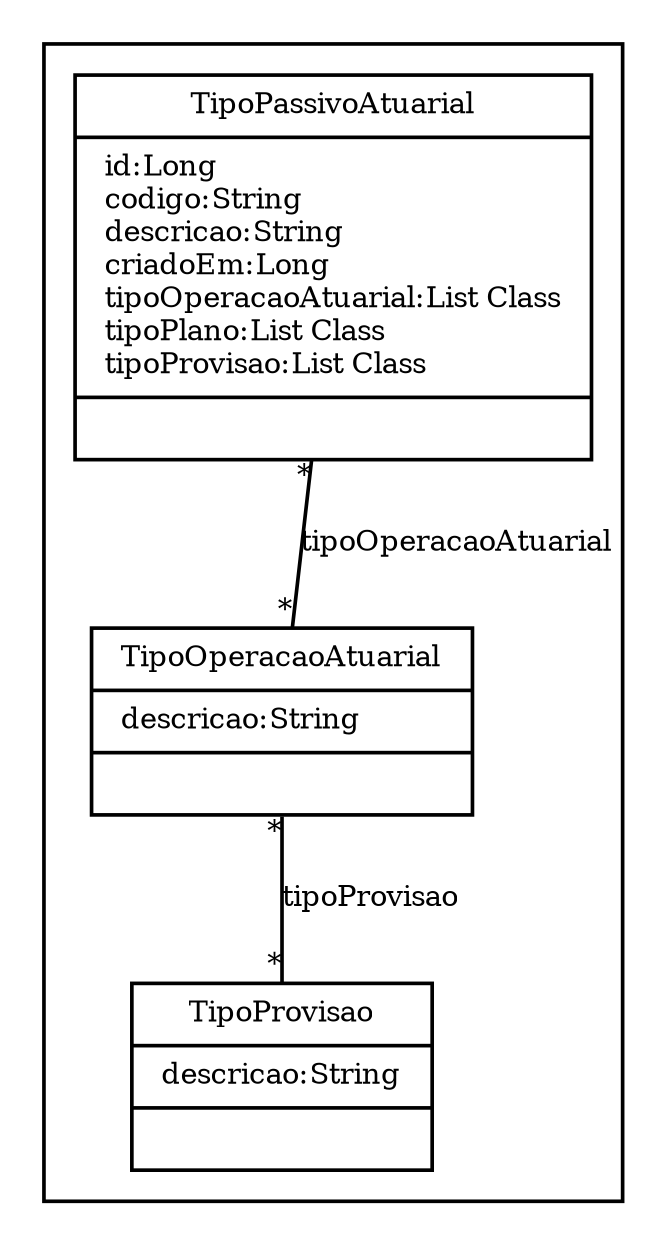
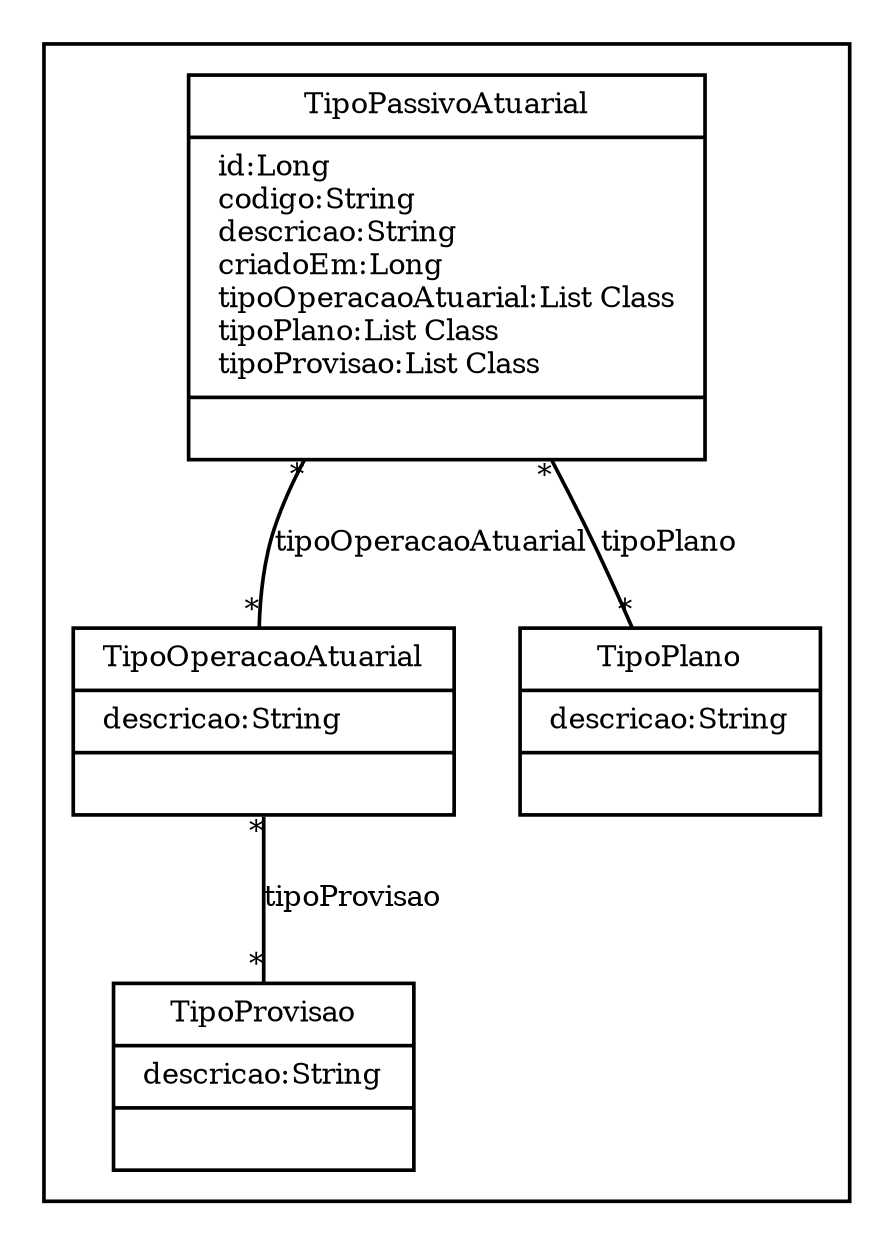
node "TipoPlano": added
